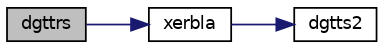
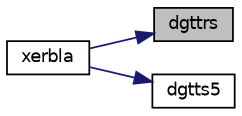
edge "dgttrs" -> "xerbla": reversed
node "dgtts2": label "dgtts2" -> "dgtts5"
